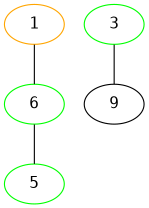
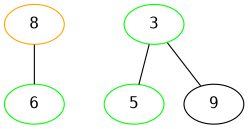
node "1": label "1" -> "8"
edge "6" -- "5": now "3" -- "5"
